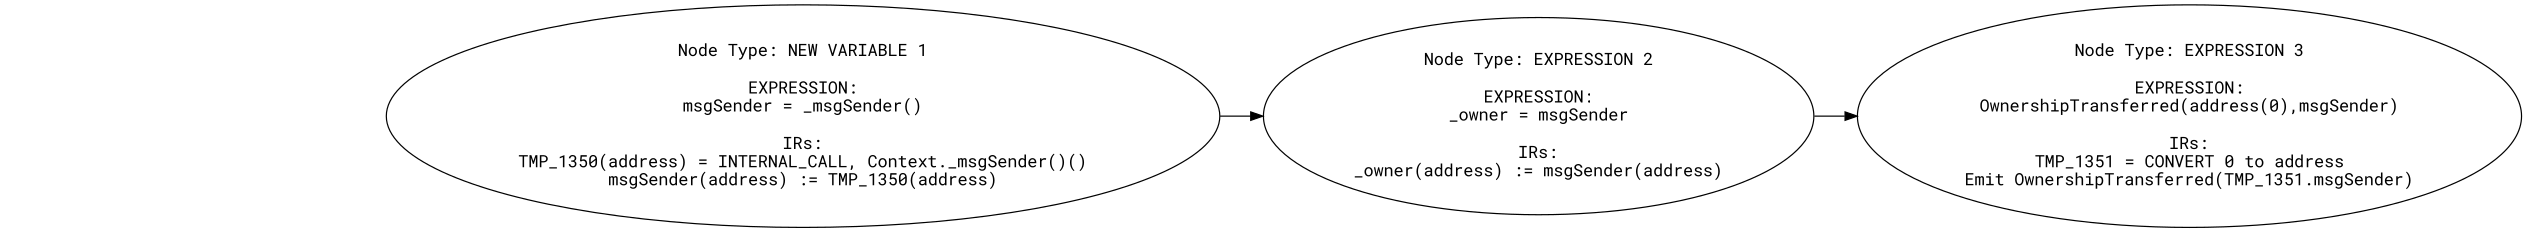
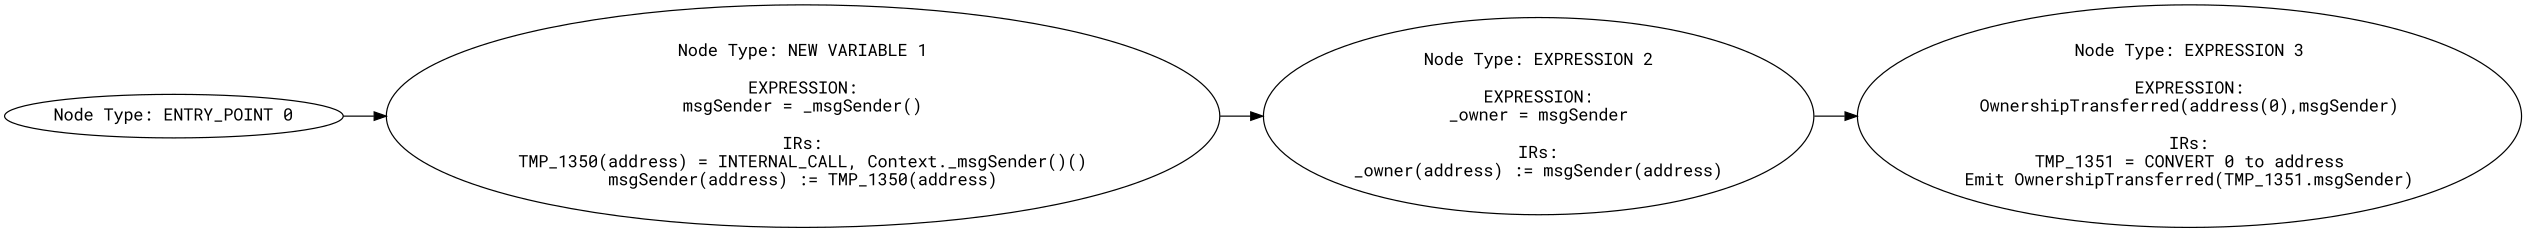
node "Node Type: ENTRY_POINT 0": added
